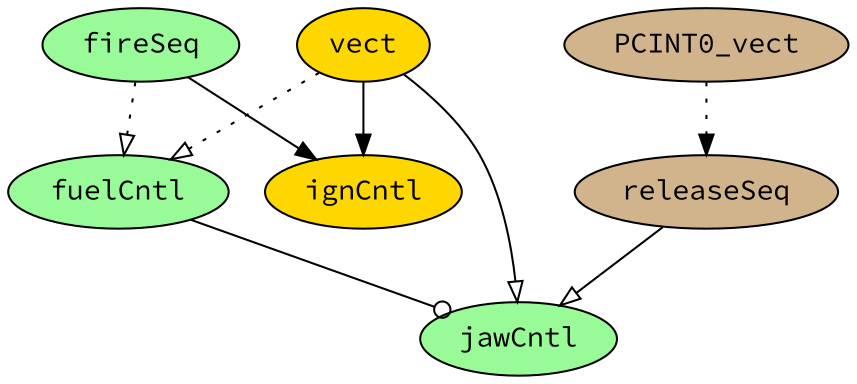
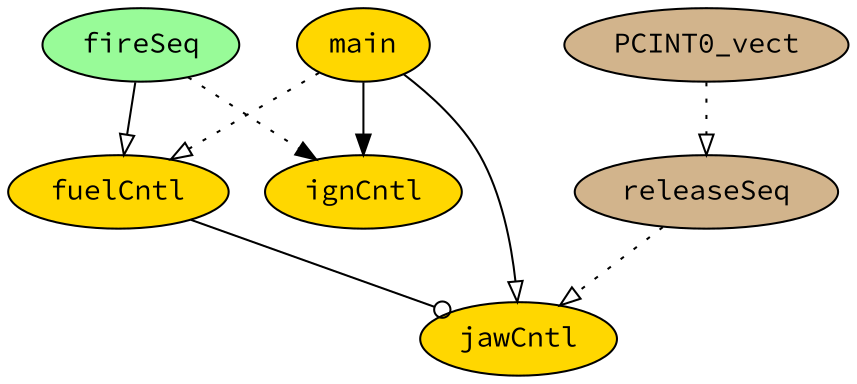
node "vect": label "vect" -> "main"
edge "fireSeq" -> "ignCntl": style solid -> dotted
edge "fireSeq" -> "fuelCntl": style dotted -> solid
edge "PCINT0_vect" -> "releaseSeq": arrowhead normal -> onormal
node "fuelCntl": fillcolor palegreen -> gold
edge "releaseSeq" -> "jawCntl": style solid -> dotted
node "jawCntl": fillcolor palegreen -> gold
